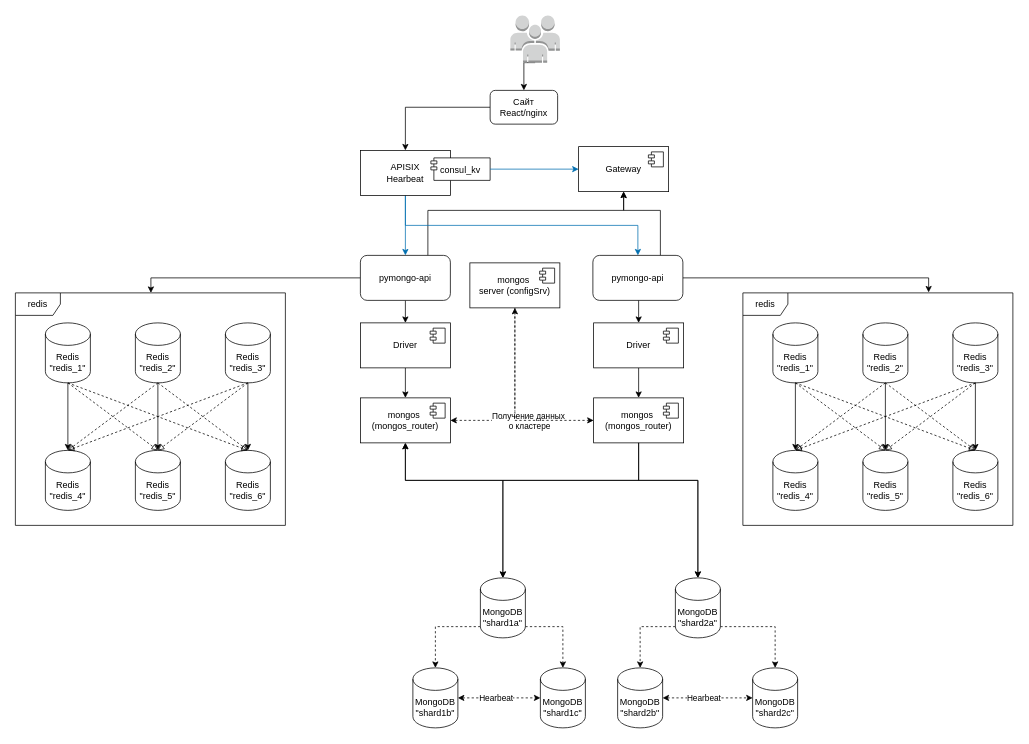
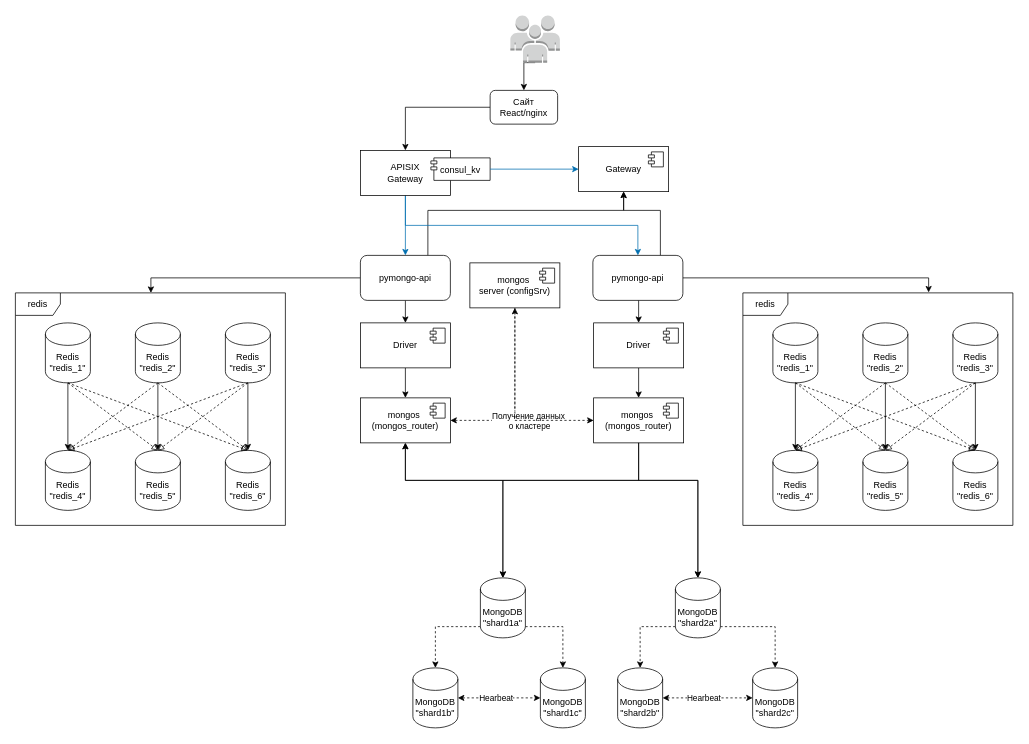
node "APISIX Hearbeat": label "APISIX Hearbeat" -> "APISIX Gateway"
